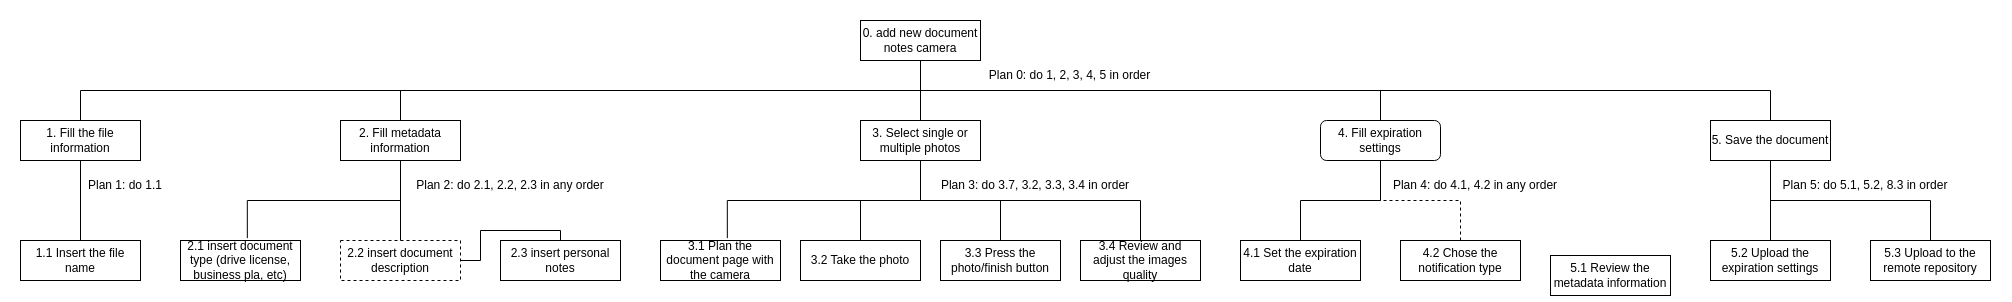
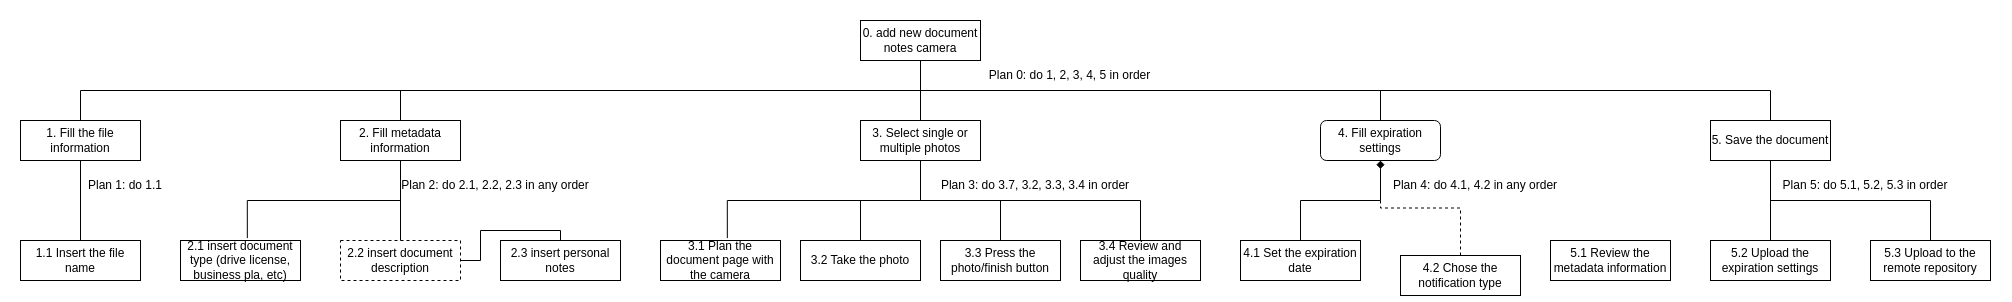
node "Plan 2: do 2.1, 2.2, 2.3 in any order": moved (511, 186) -> (496, 186)
node "Plan 5: do 5.1, 5.2, 8.3 in order": label "Plan 5: do 5.1, 5.2, 8.3 in order" -> "Plan 5: do 5.1, 5.2, 5.3 in order"
edge "4. Fill expiration settings" -- "4.1 Set the expiration date": arrowhead none -> diamond
node "4.2 Chose the notification type": moved (1461, 261) -> (1461, 276)
node "5.1 Review the metadata information": moved (1611, 276) -> (1611, 261)
